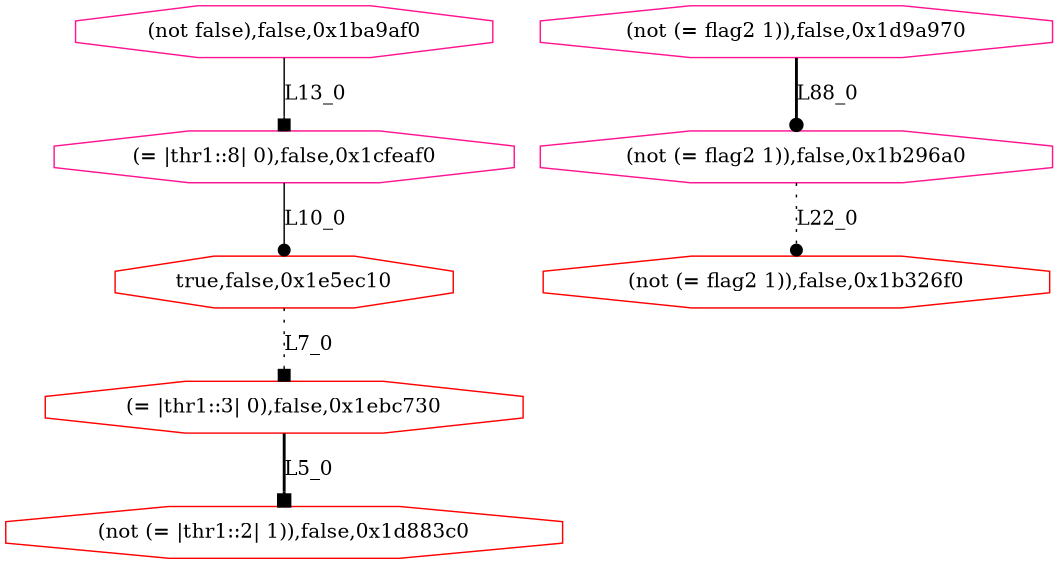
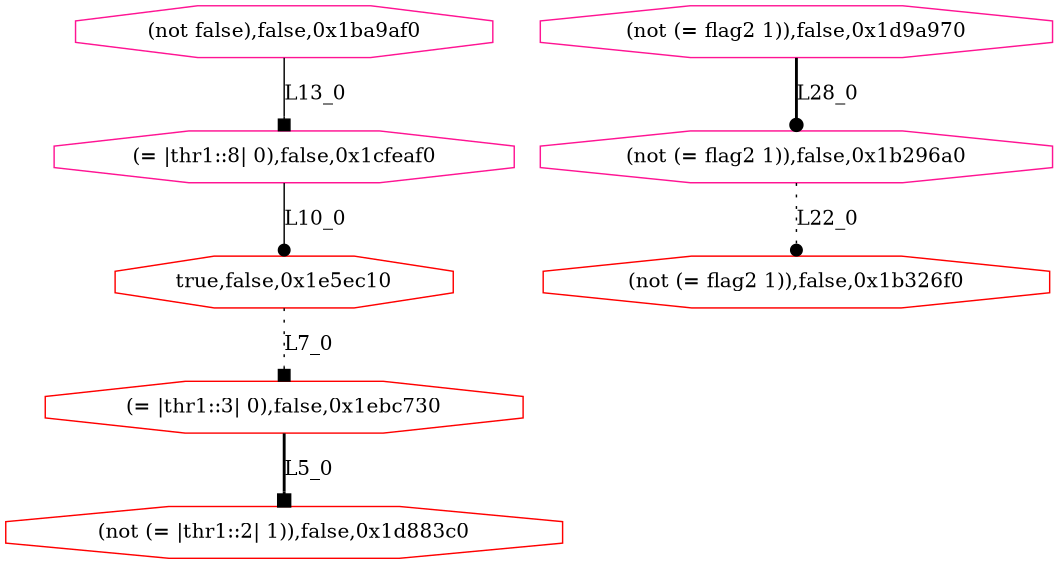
edge "(not (= flag2 1)),false,0x1d9a970" -> "(not (= flag2 1)),false,0x1b296a0": label "L88_0" -> "L28_0"
